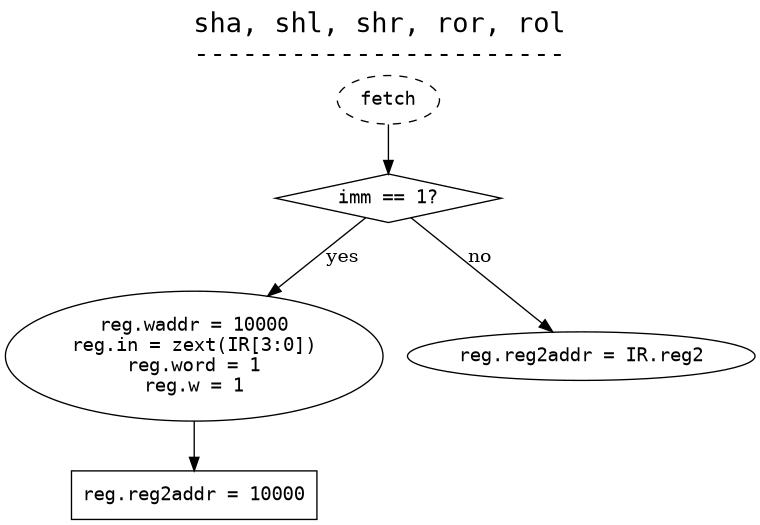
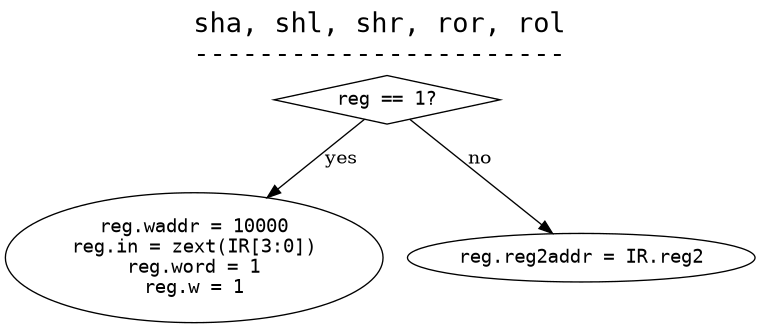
node "fetch": removed
node "imm == 1?": label "imm == 1?" -> "reg == 1?"
node "reg.reg2addr = 10000": removed
